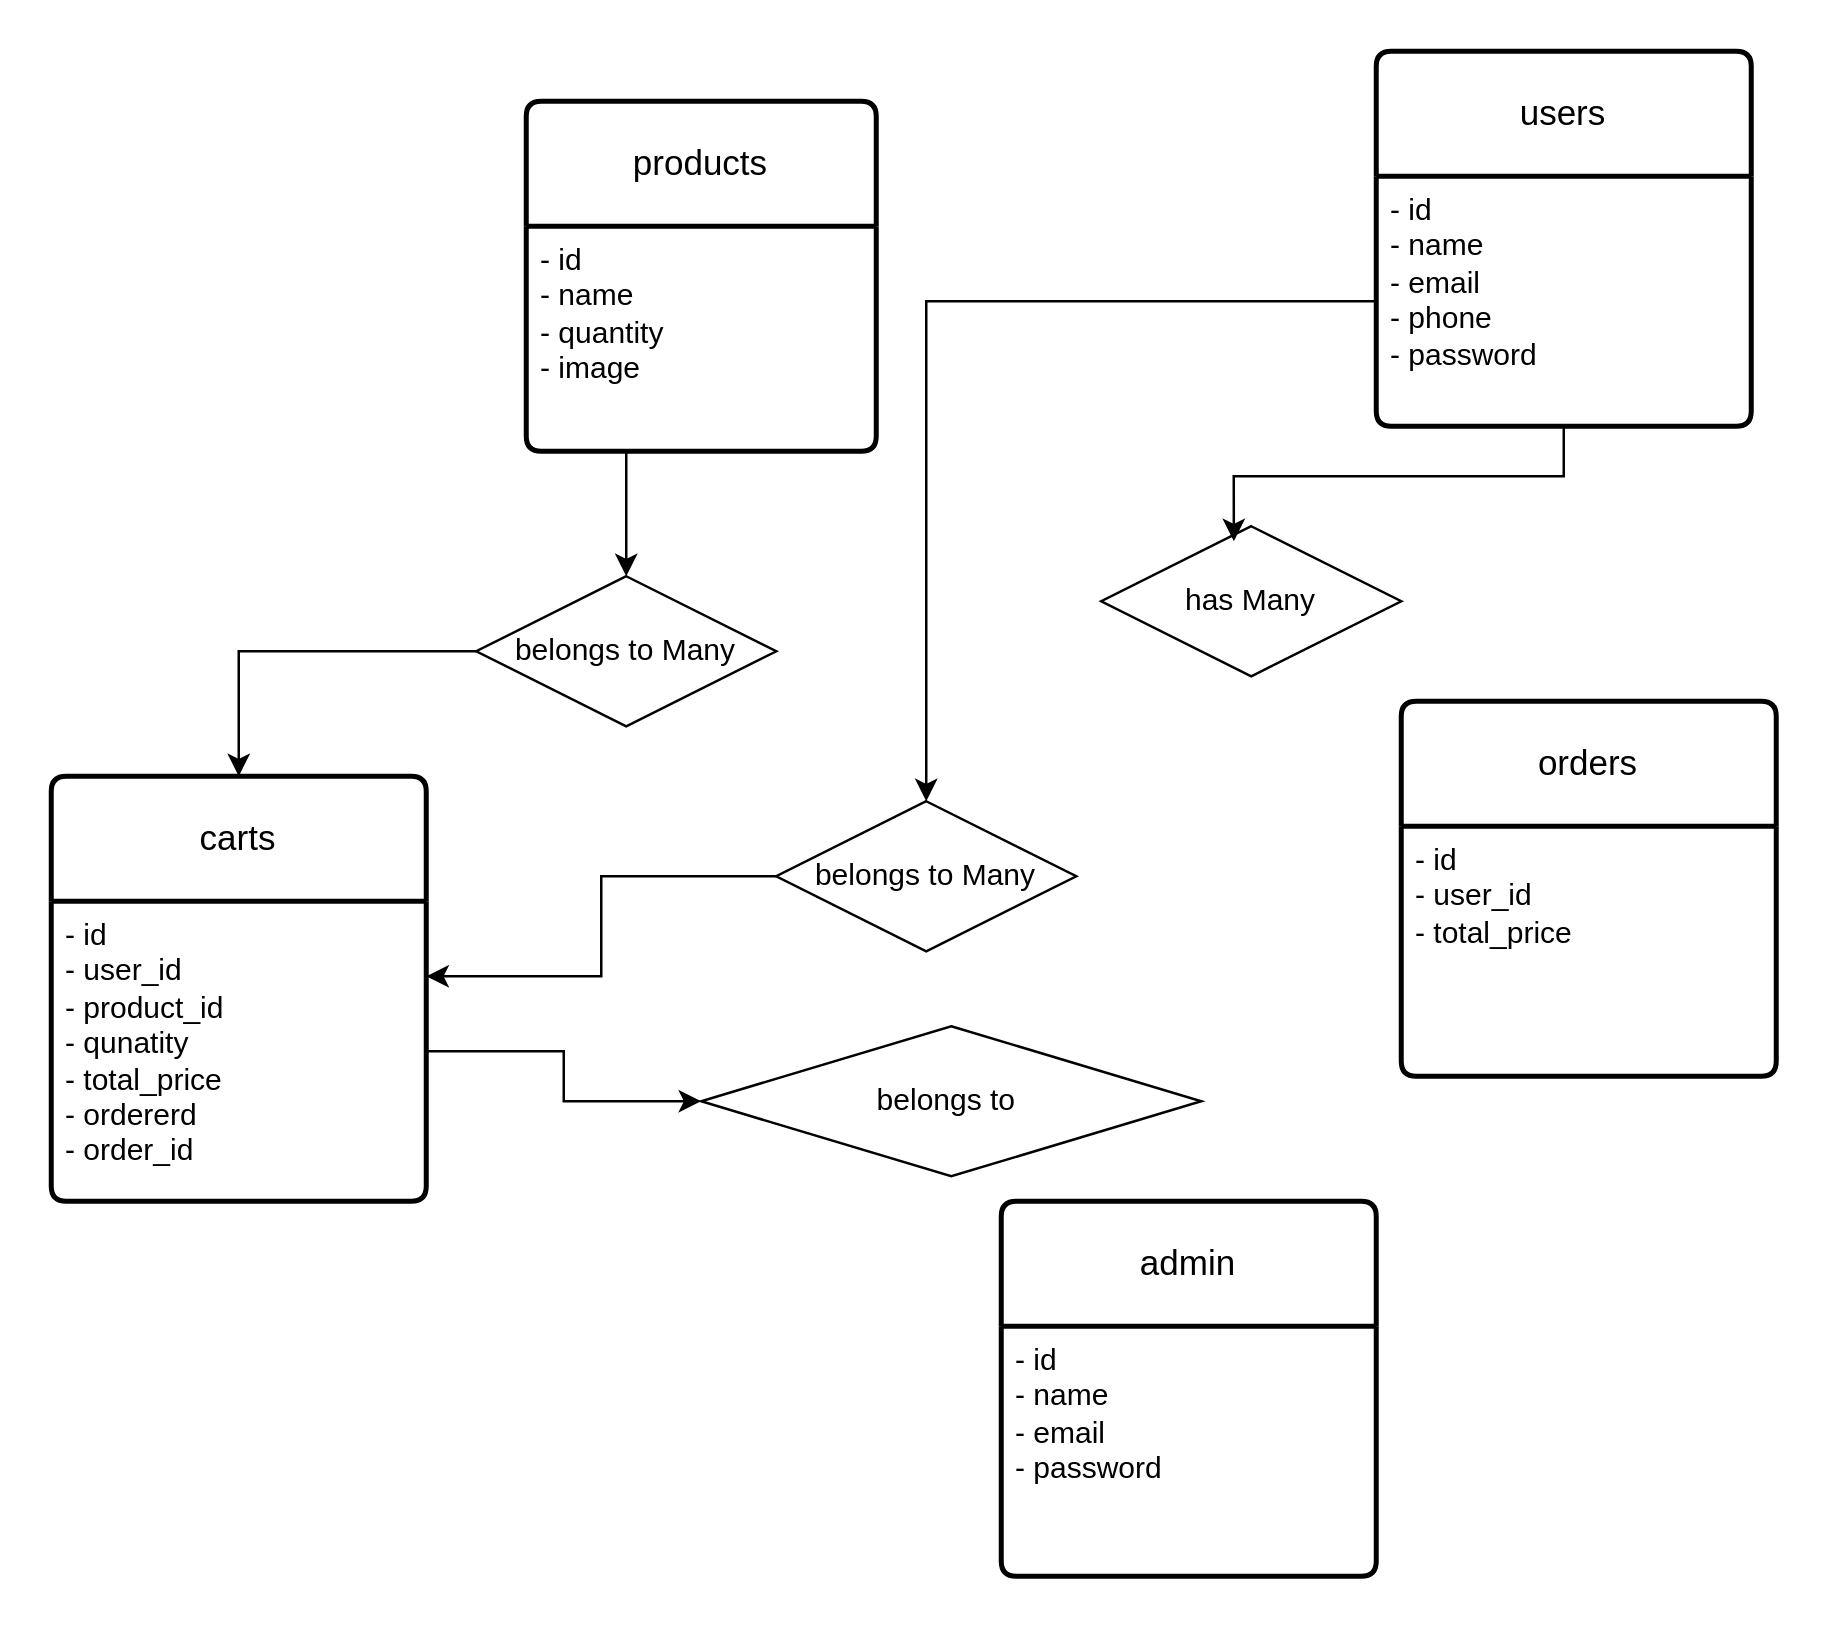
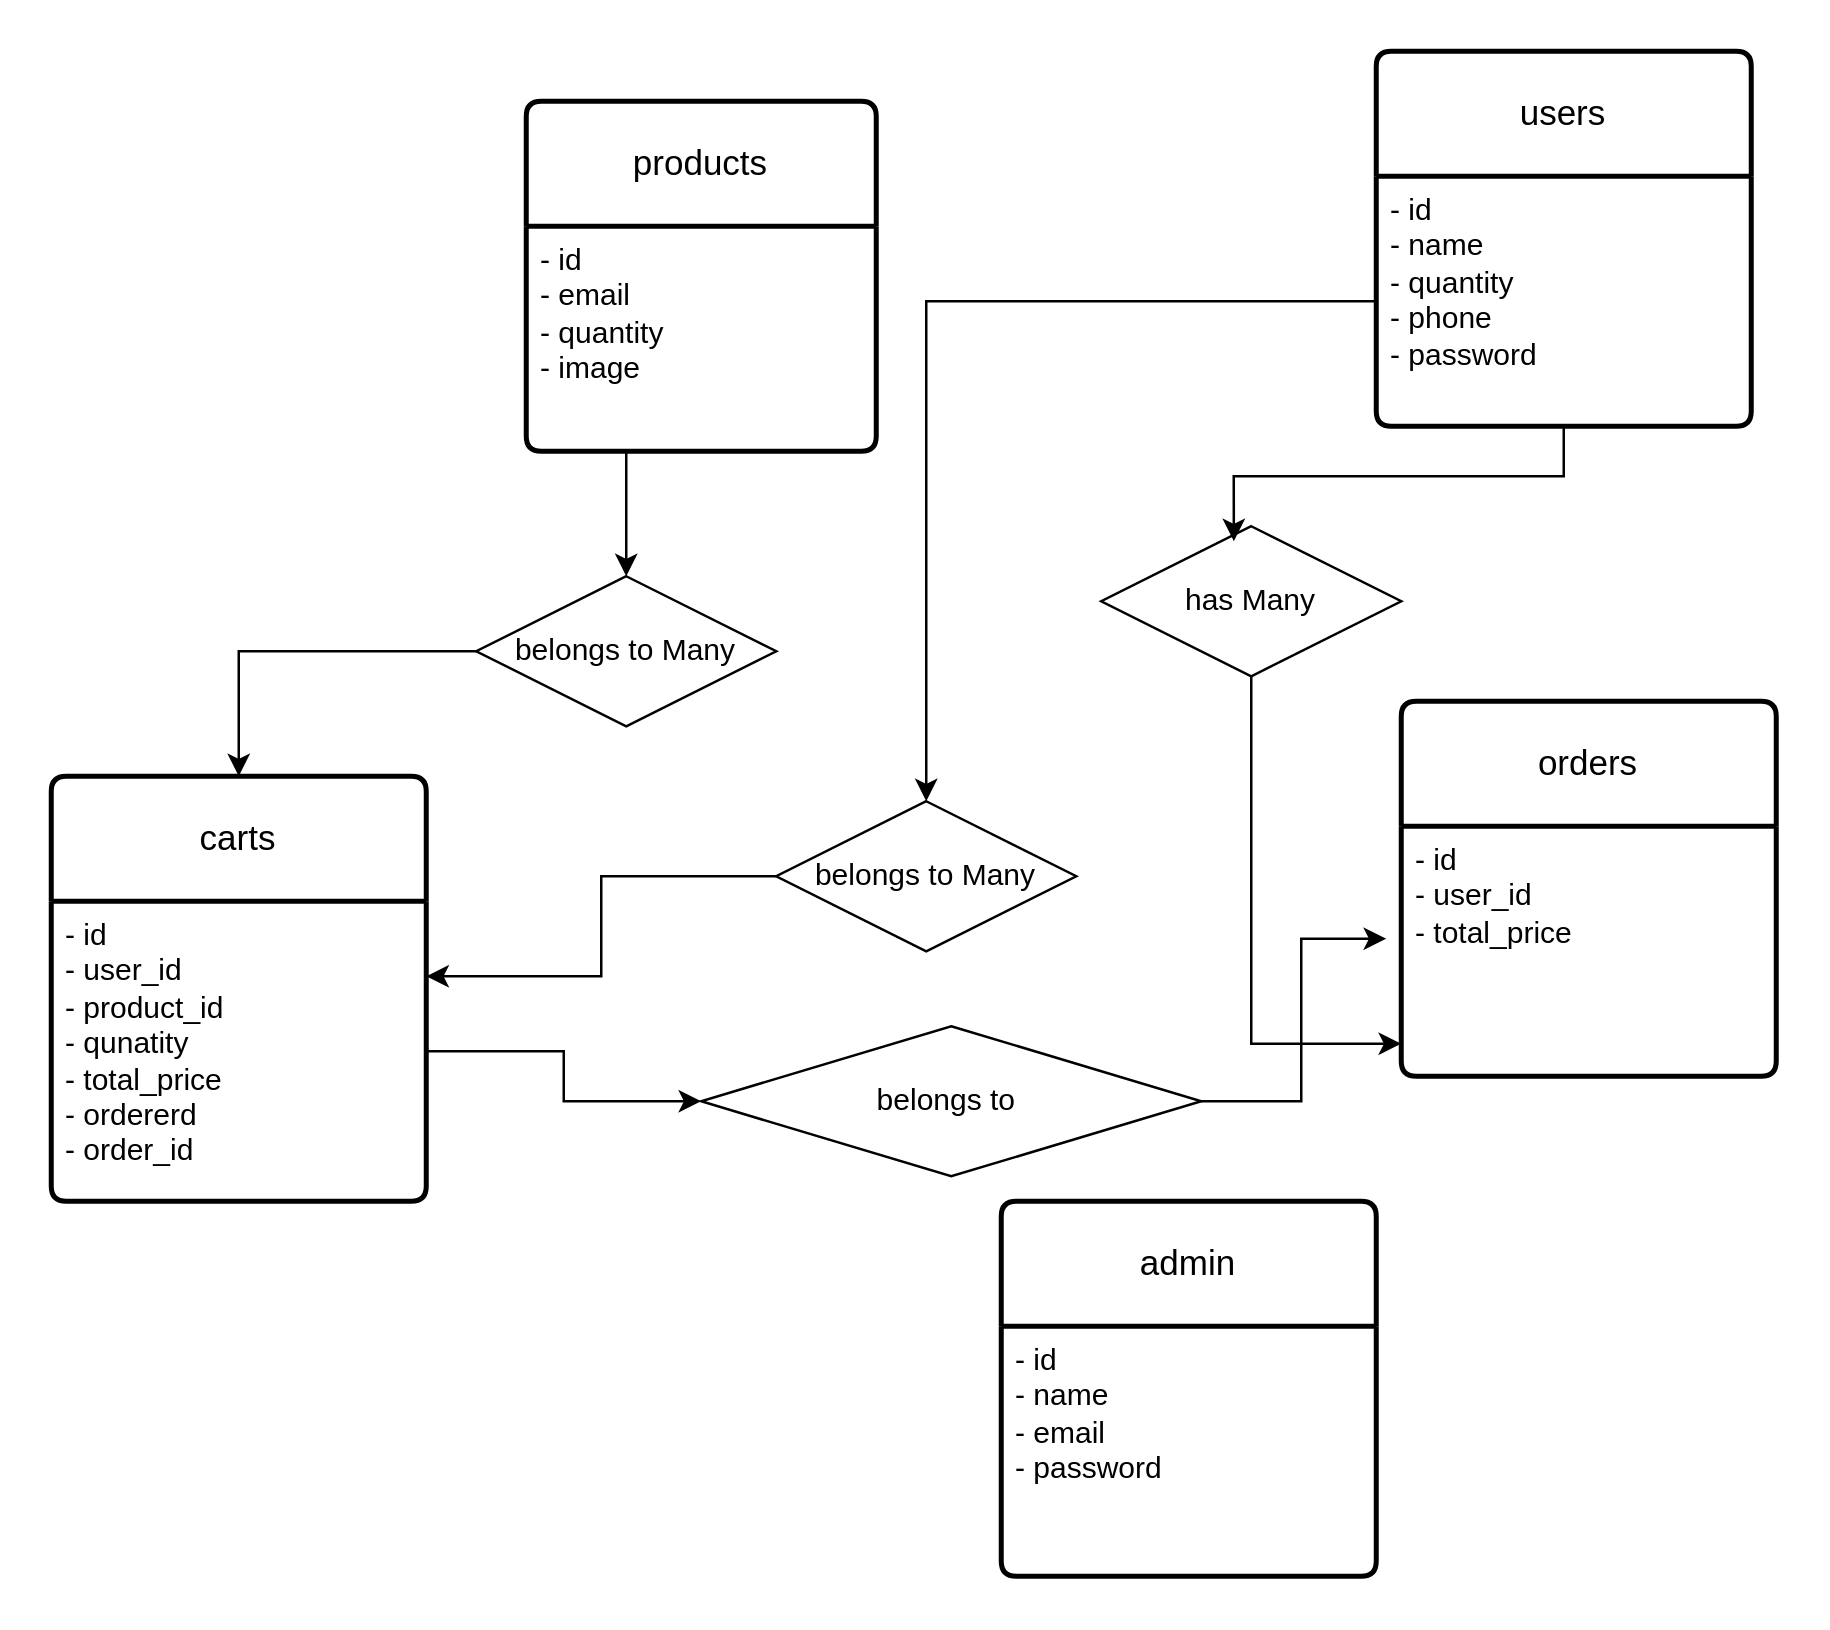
node "- id - name - email - phone - password": label "- id - name - email - phone - password" -> "- id - name - quantity - phone - password"
node "- id - name - quantity - image": label "- id - name - quantity - image" -> "- id - email - quantity - image"
edge "has Many" -> "- id - user_id - total_price": added
edge "belongs to" -> "- id - user_id - total_price": added
